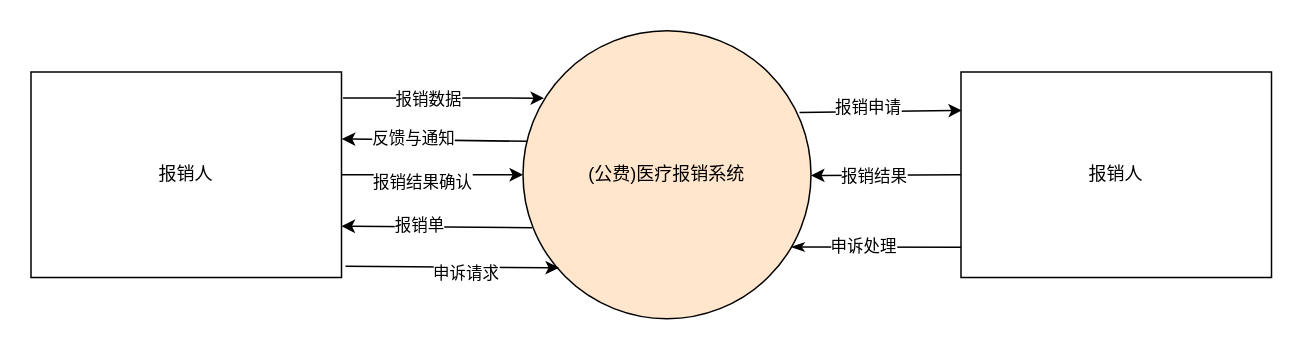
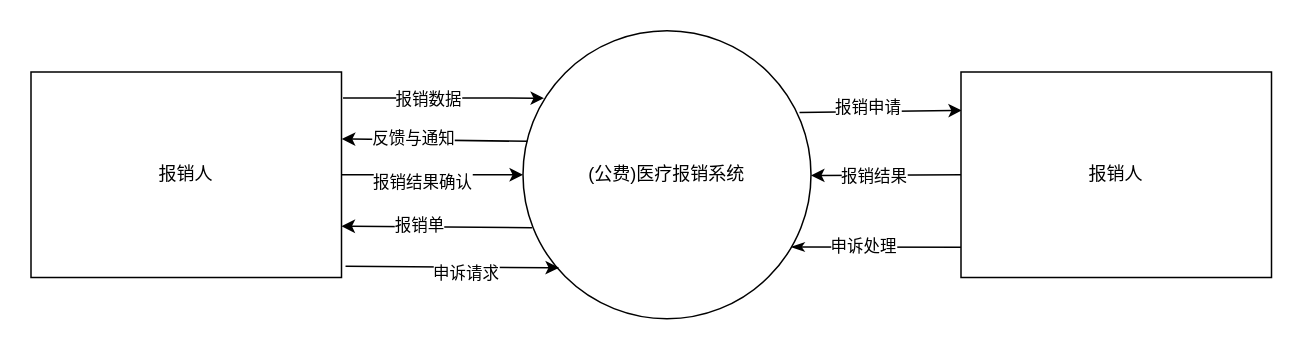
node "(公费)医疗报销系统": fillcolor #ffe6cc -> #ffffff
